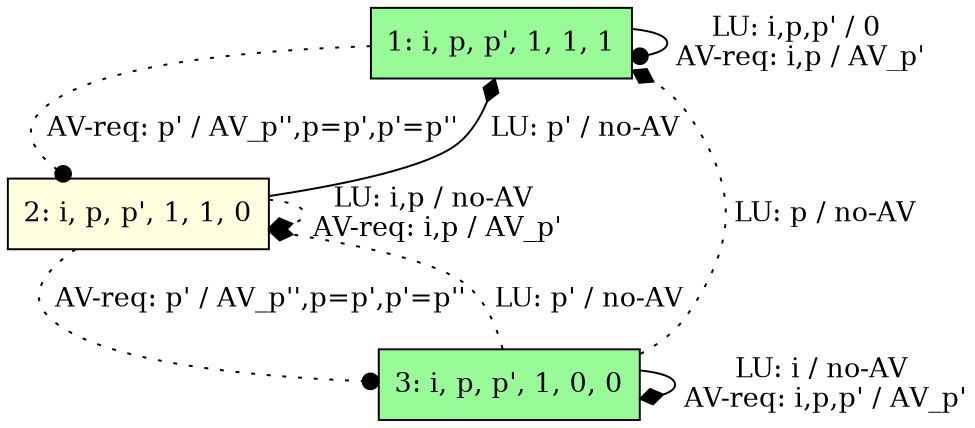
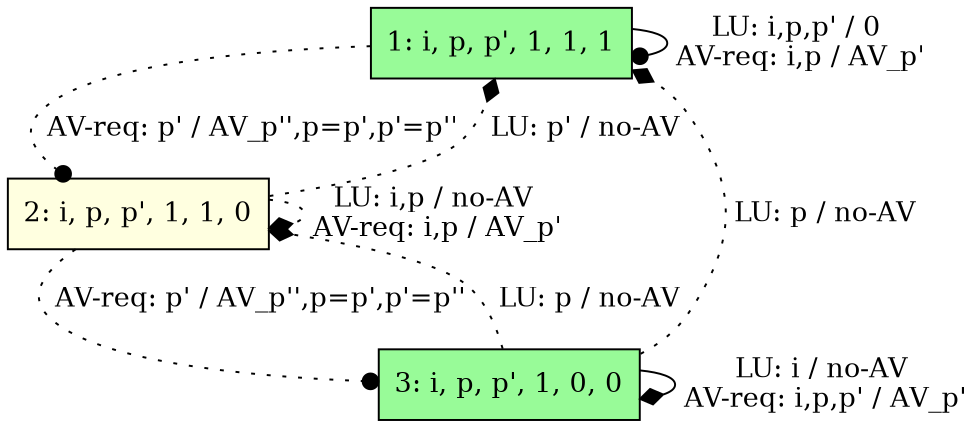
edge "2: i, p, p', 1, 1, 0" -> "1: i, p, p', 1, 1, 1": style solid -> dotted
edge "3: i, p, p', 1, 0, 0" -> "2: i, p, p', 1, 1, 0": label " LU: p' / no-AV" -> " LU: p / no-AV"
